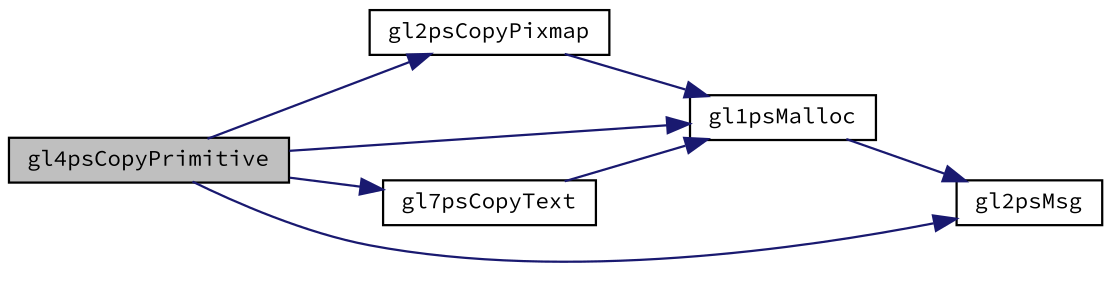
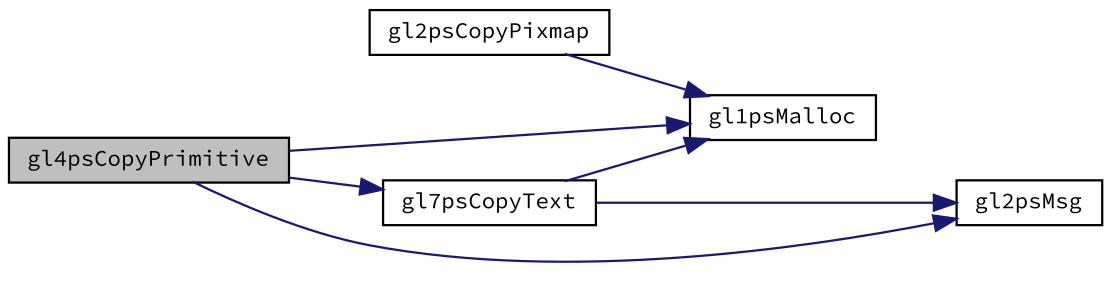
edge "gl4psCopyPrimitive" -> "gl2psCopyPixmap": removed
edge "gl1psMalloc" -> "gl2psMsg": now "gl7psCopyText" -> "gl2psMsg"
